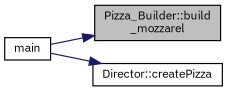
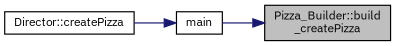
node "Pizza_Builder::build _mozzarel": label "Pizza_Builder::build _mozzarel" -> "Pizza_Builder::build _createPizza"
edge "main" -> "Director::createPizza": reversed
